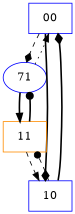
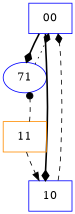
edge "00" -> "71": style dashed -> bold
edge "71" -> "00": arrowhead normal -> diamond
edge "71" -> "11": removed
edge "11" -> "71": style bold -> dashed
edge "10" -> "00": style bold -> dashed
edge "10" -> "11": removed
